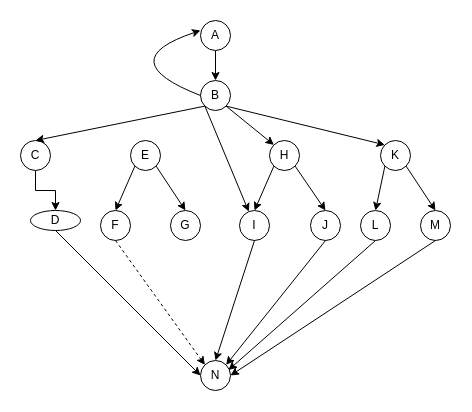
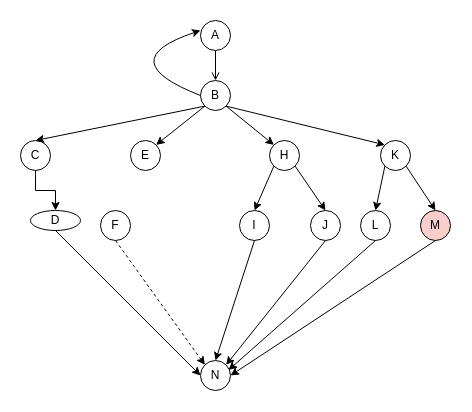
edge "A" -> "B": arrowhead classic -> open
edge "B" -> "I": now "B" -> "E"
edge "E" -> "F": removed
edge "E" -> "G": removed
node "G": removed
node "M": fillcolor #ffffff -> #f8cecc
